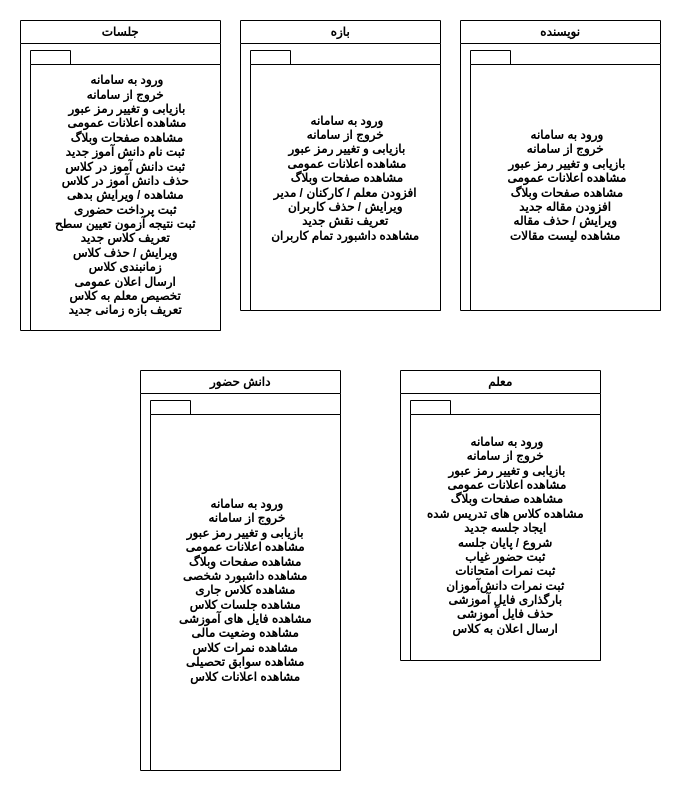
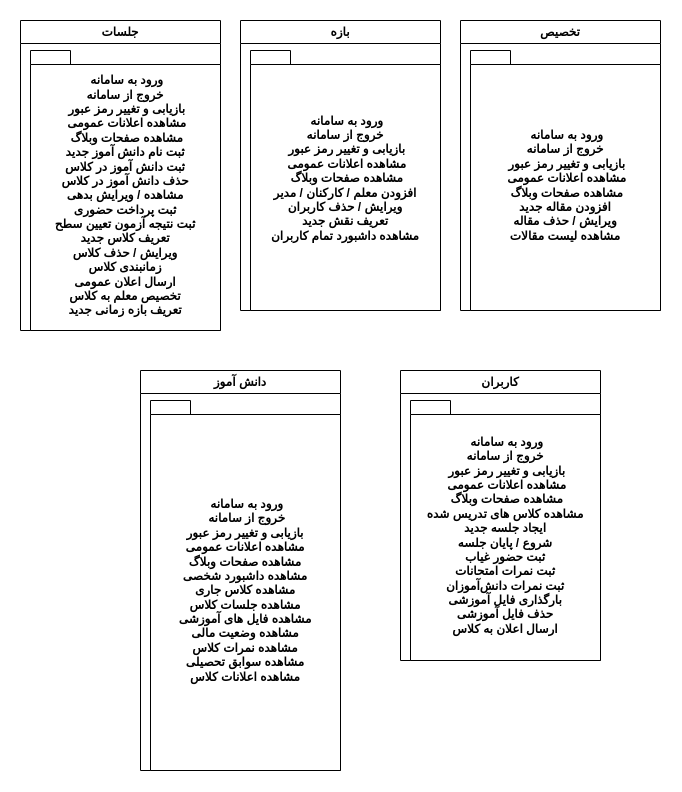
node "نویسنده": label "نویسنده" -> "تخصیص"
node "دانش حضور": label "دانش حضور" -> "دانش آموز"
node "معلم": label "معلم" -> "کاربران"
